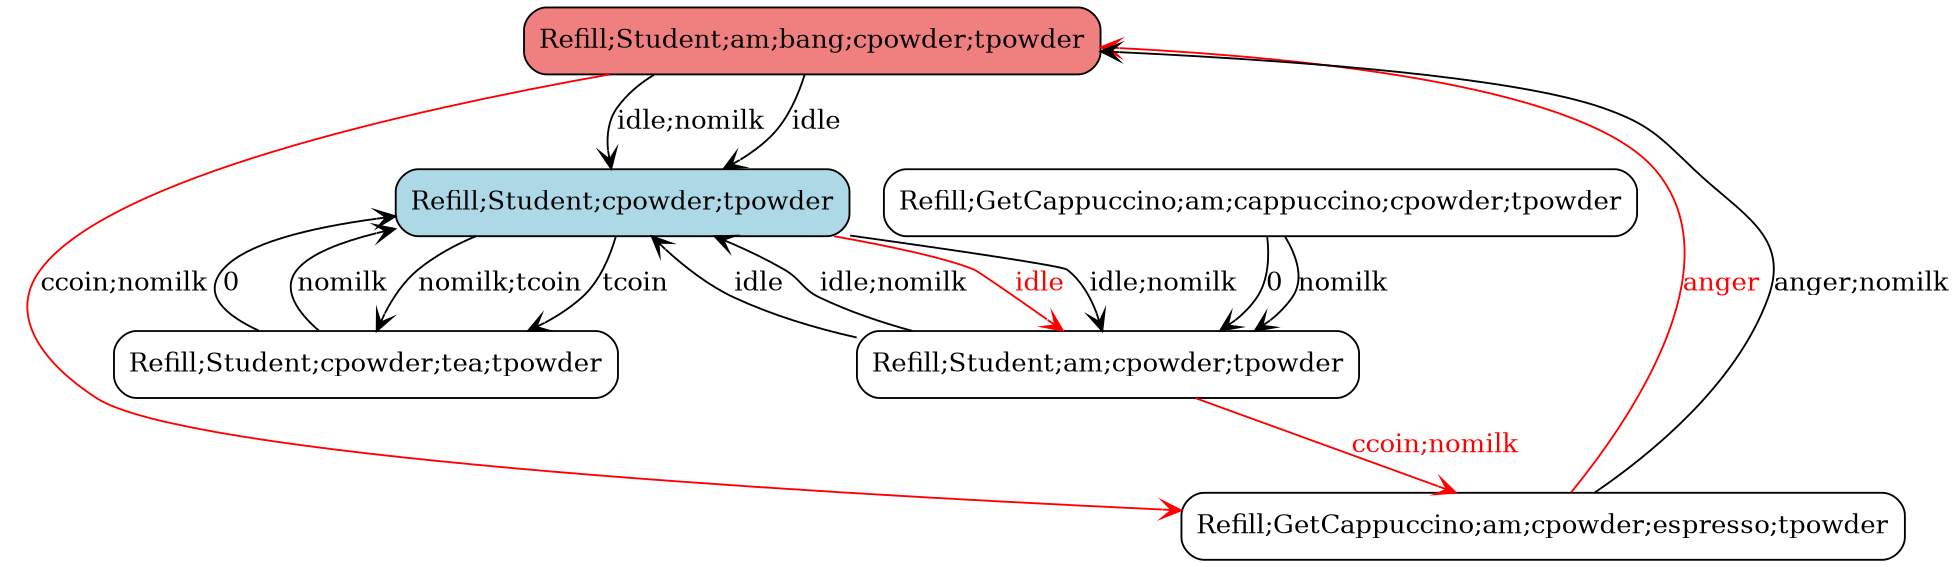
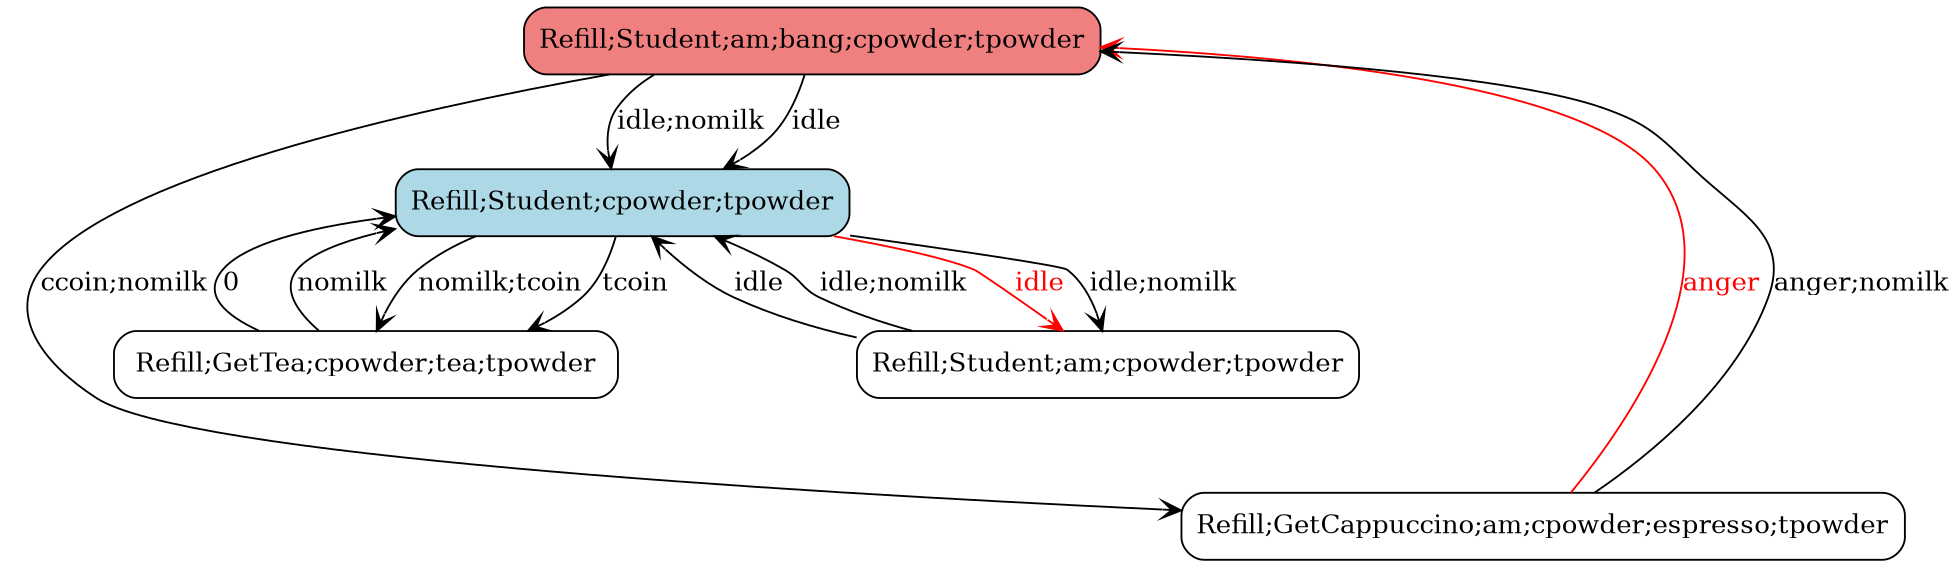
node "Refill;GetCappuccino;am;cappuccino;cpowder;tpowder": removed
node "Refill;Student;cpowder;tea;tpowder": label "Refill;Student;cpowder;tea;tpowder" -> "Refill;GetTea;cpowder;tea;tpowder"
edge "Refill;Student;am;bang;cpowder;tpowder" -> "Refill;GetCappuccino;am;cpowder;espresso;tpowder": color red -> black
edge "Refill;Student;am;cpowder;tpowder" -> "Refill;GetCappuccino;am;cpowder;espresso;tpowder": removed, label "ccoin;nomilk"
